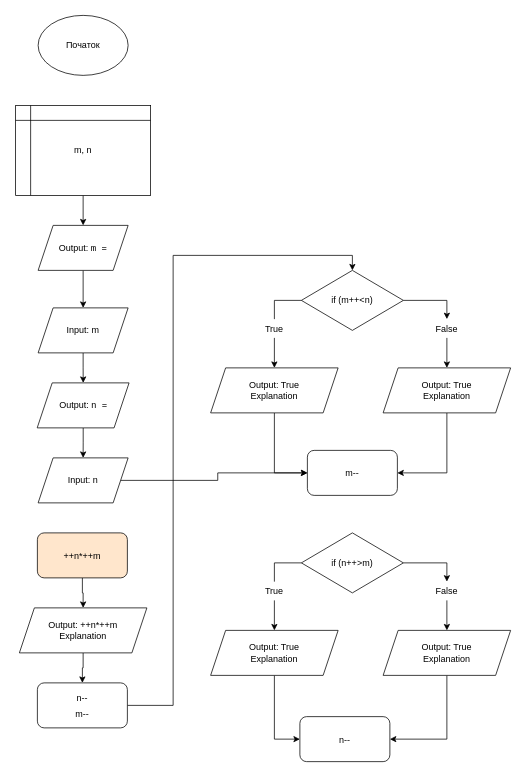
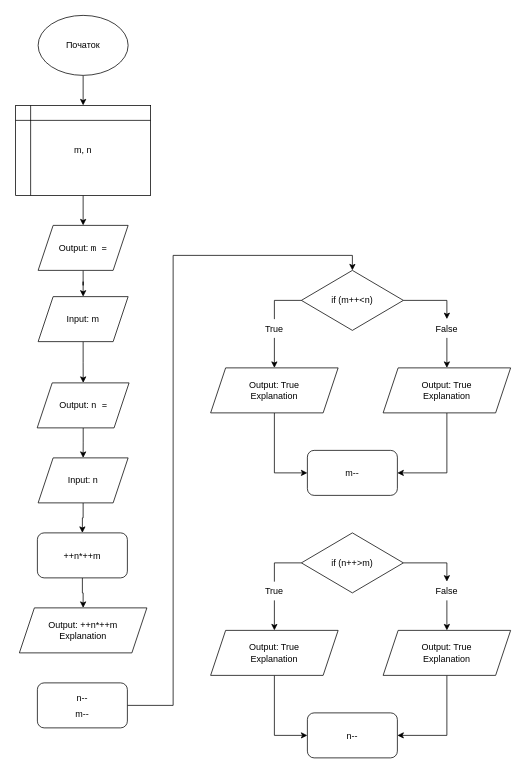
edge "Початок" -> "m, n": added
node "Input: m": moved (83, 330) -> (83, 319)
edge "Input: n" -> "m--": now "Input: n" -> "++n*++m"
node "++n*++m": fillcolor #ffe6cc -> #ffffff
edge "Output: ++n*++m Explanation" -> "n-- m--": removed
node "n--": moved (345, 739) -> (352, 735)
